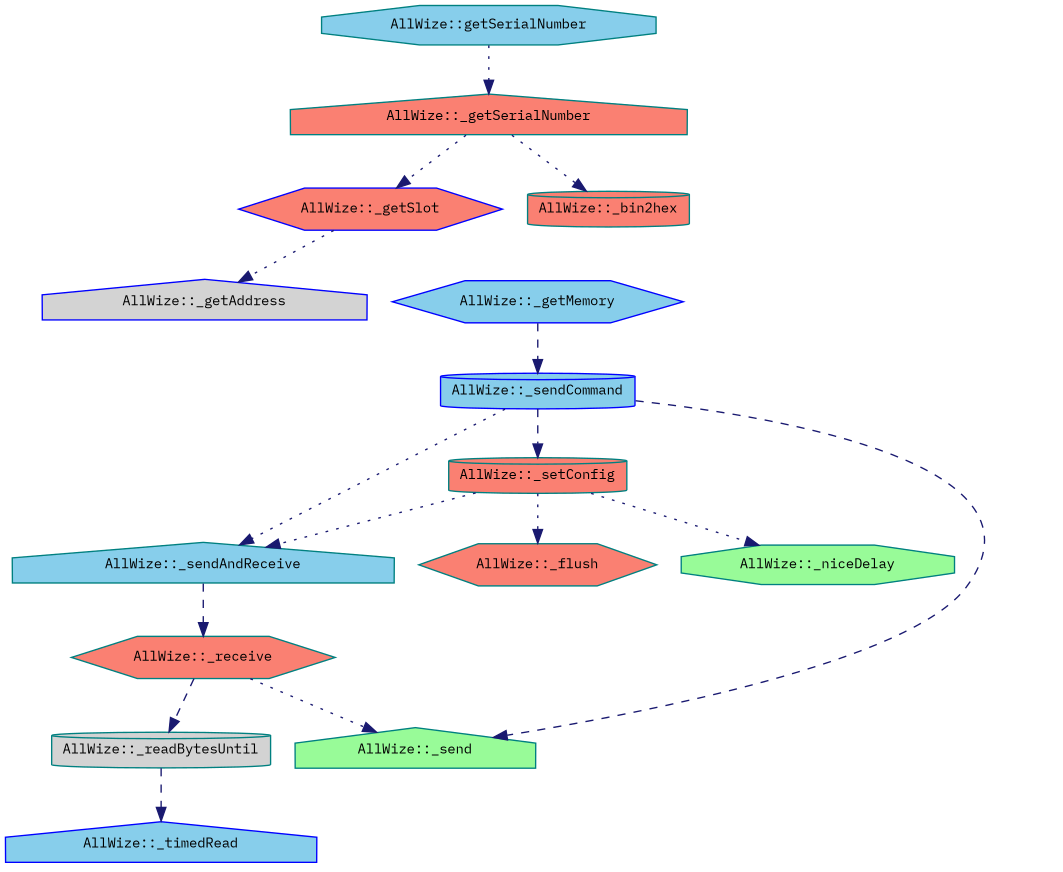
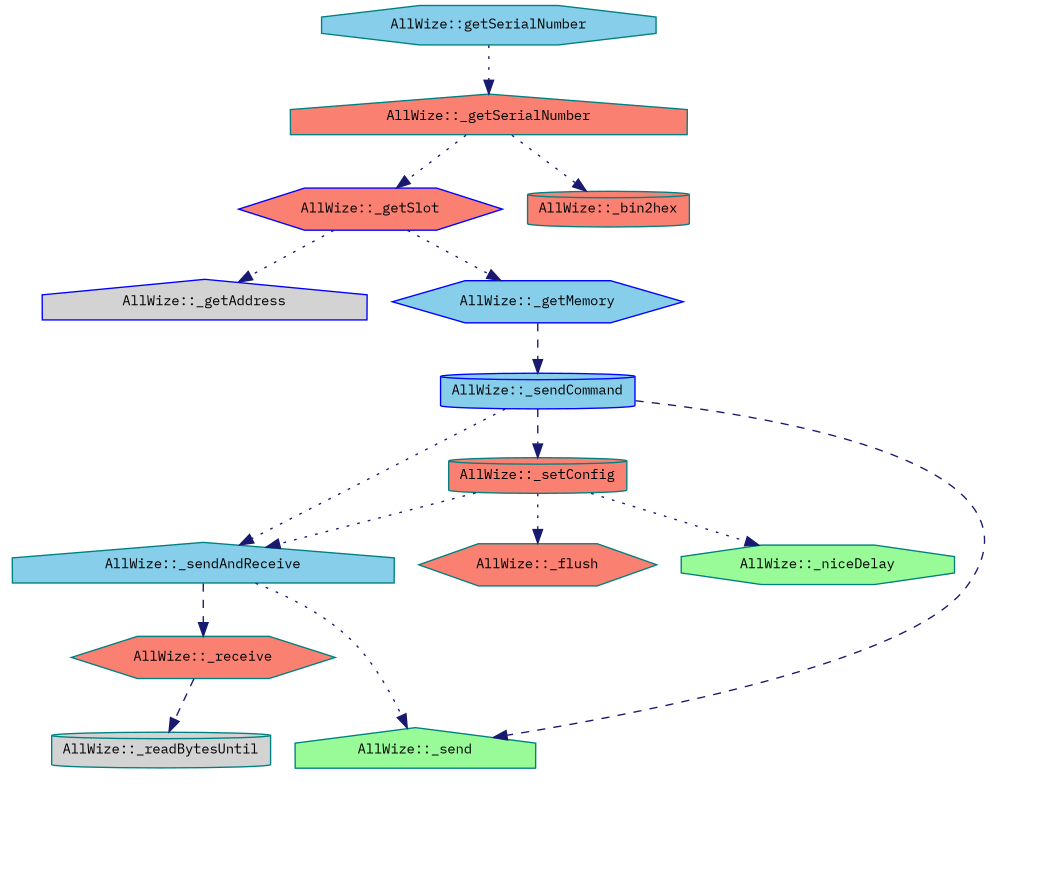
edge "AllWize::_getSlot" -> "AllWize::_getMemory": added
edge "AllWize::_receive" -> "AllWize::_send": now "AllWize::_sendAndReceive" -> "AllWize::_send"
node "AllWize::_timedRead": removed
